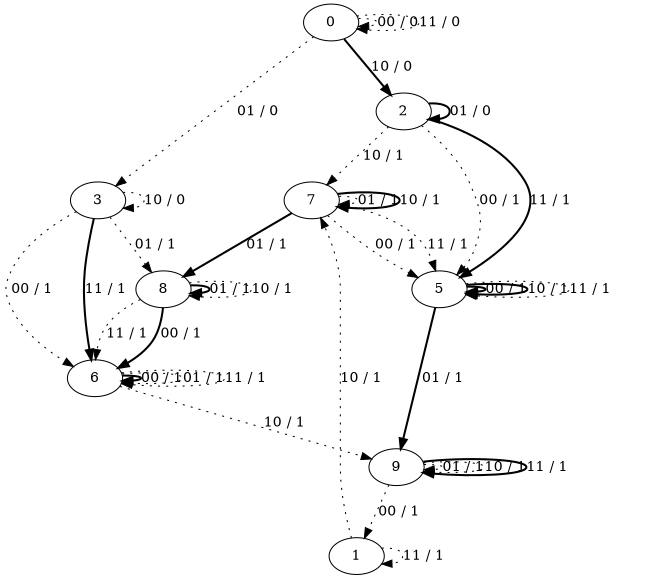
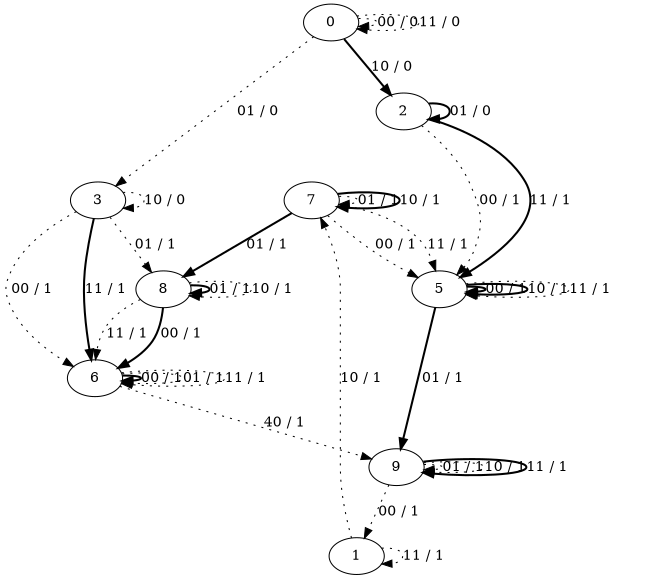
edge "2" -> "7": removed, label "10 / 1"
edge "6" -> "9": label "10 / 1" -> "40 / 1"
